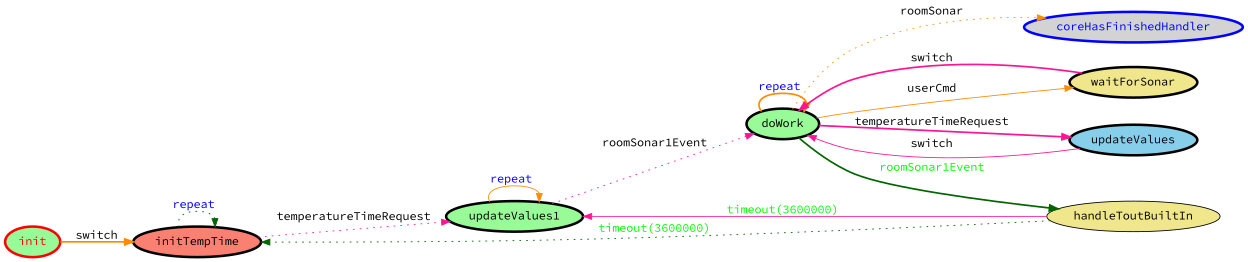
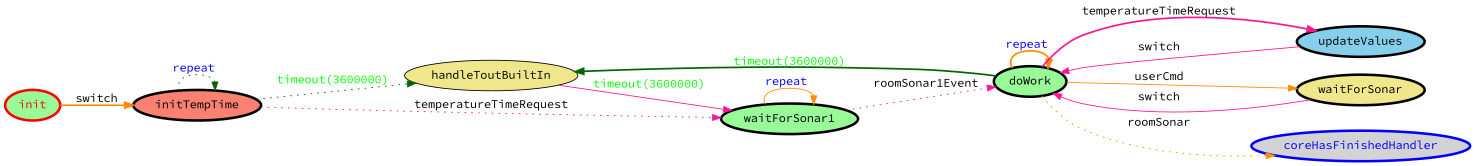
edge "waitForSonar" -> "doWork": style bold -> solid
edge "doWork" -> "handleToutBuiltIn": label "roomSonar1Event" -> "timeout(3600000)"
node "updateValues1": label "updateValues1" -> "waitForSonar1"
edge "handleToutBuiltIn" -> "initTempTime": reversed
